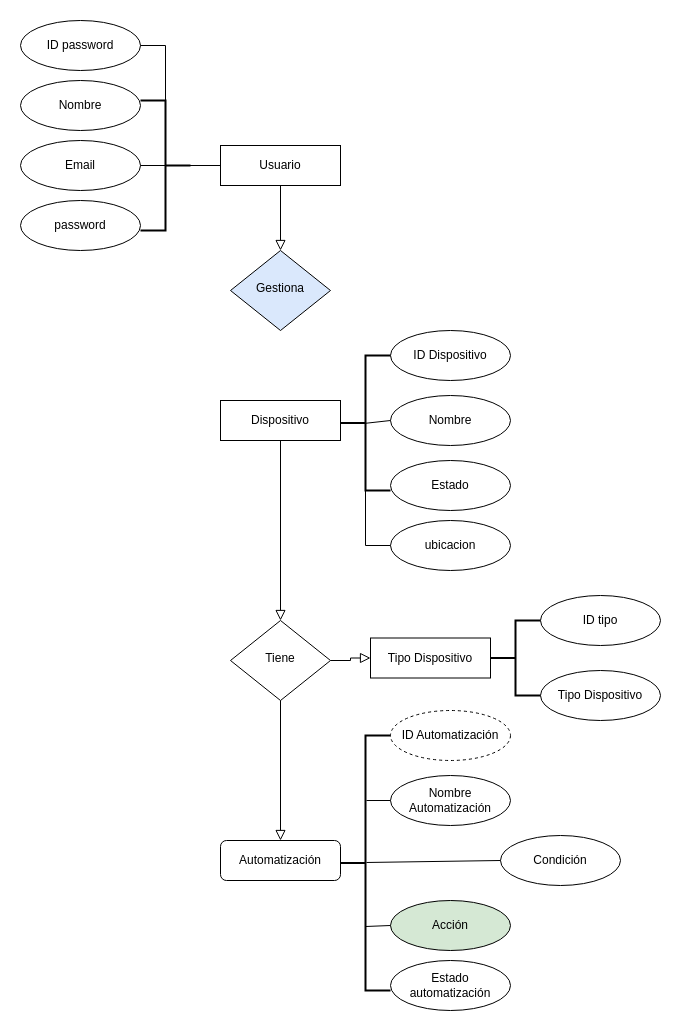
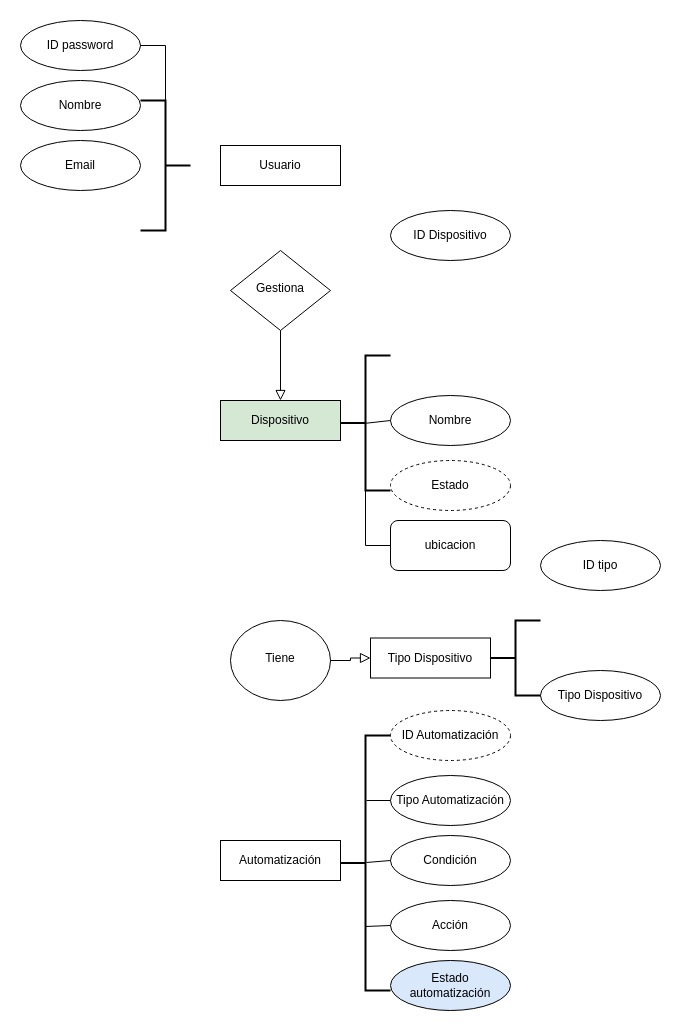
edge "Email" -- "Usuario": removed
edge "Usuario" -> "Gestiona": removed
node "password": removed
node "Gestiona": fillcolor #dae8fc -> #ffffff
node "ID Dispositivo": moved (451, 356) -> (451, 236)
edge "Gestiona" -> "Dispositivo": added
node "Dispositivo": fillcolor #ffffff -> #d5e8d4
node "Estado": style solid -> dashed
edge "Dispositivo" -> "Tiene": removed
node "ubicacion": shape ellipse -> rounded rectangle
node "ID tipo": moved (601, 621) -> (601, 566)
node "Tiene": shape diamond -> ellipse
edge "Tiene" -> "Automatización": removed
node "Nombre Automatización": label "Nombre Automatización" -> "Tipo Automatización"
node "Automatización": shape rounded rectangle -> rectangle
node "Condición": moved (561, 861) -> (451, 861)
node "Acción": fillcolor #d5e8d4 -> #ffffff
node "Estado automatización": fillcolor #ffffff -> #dae8fc
